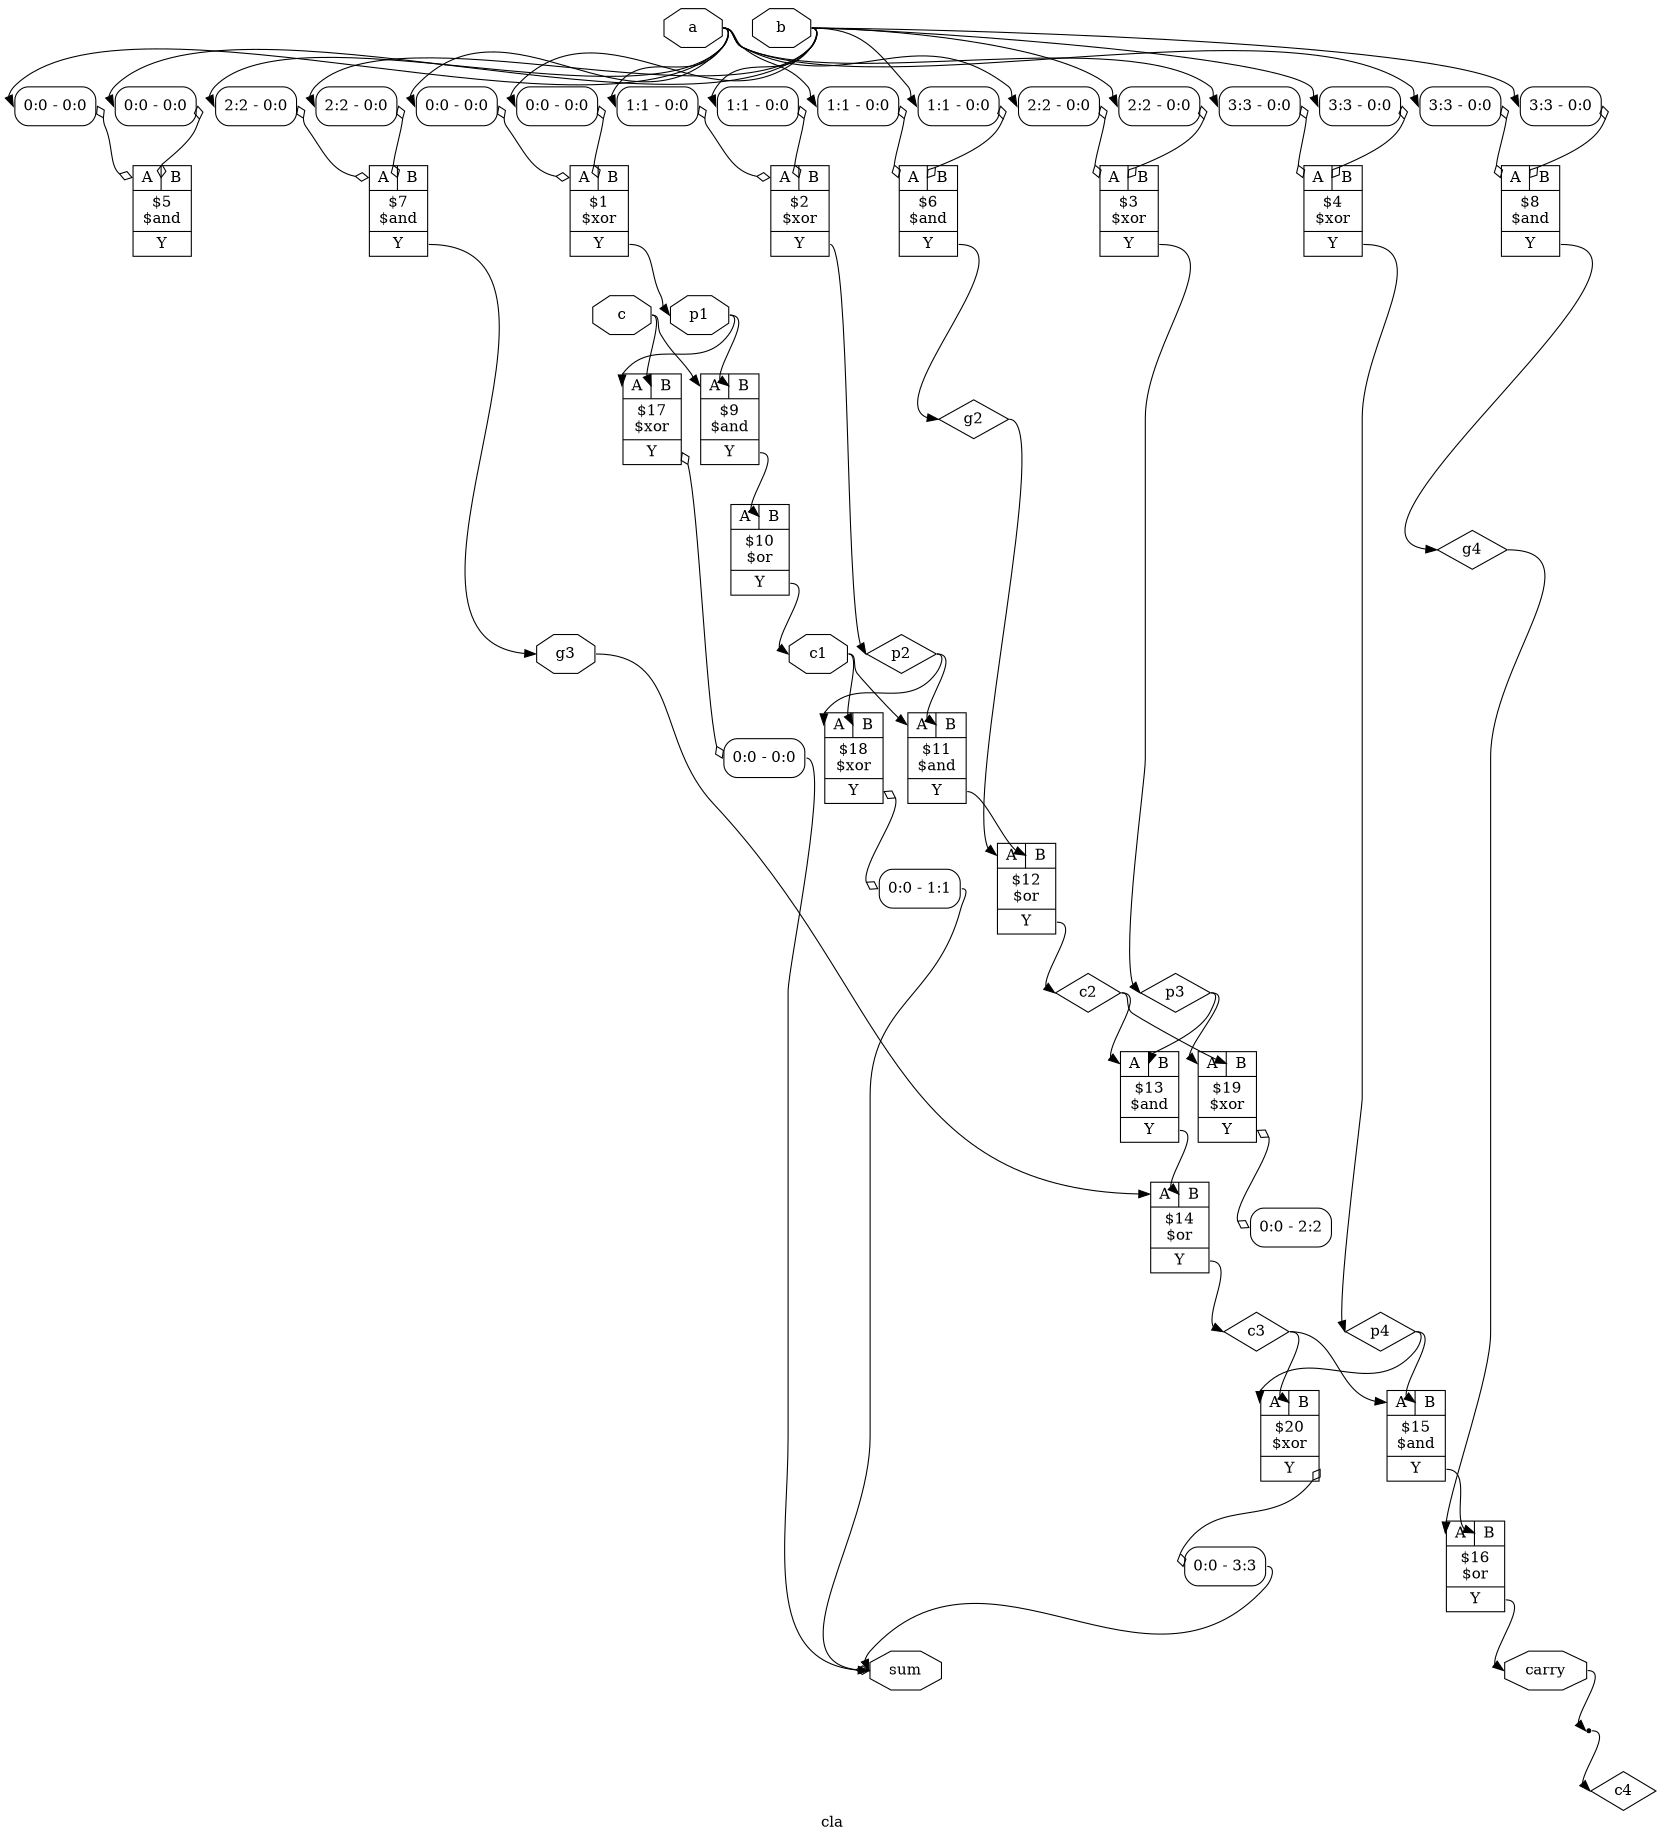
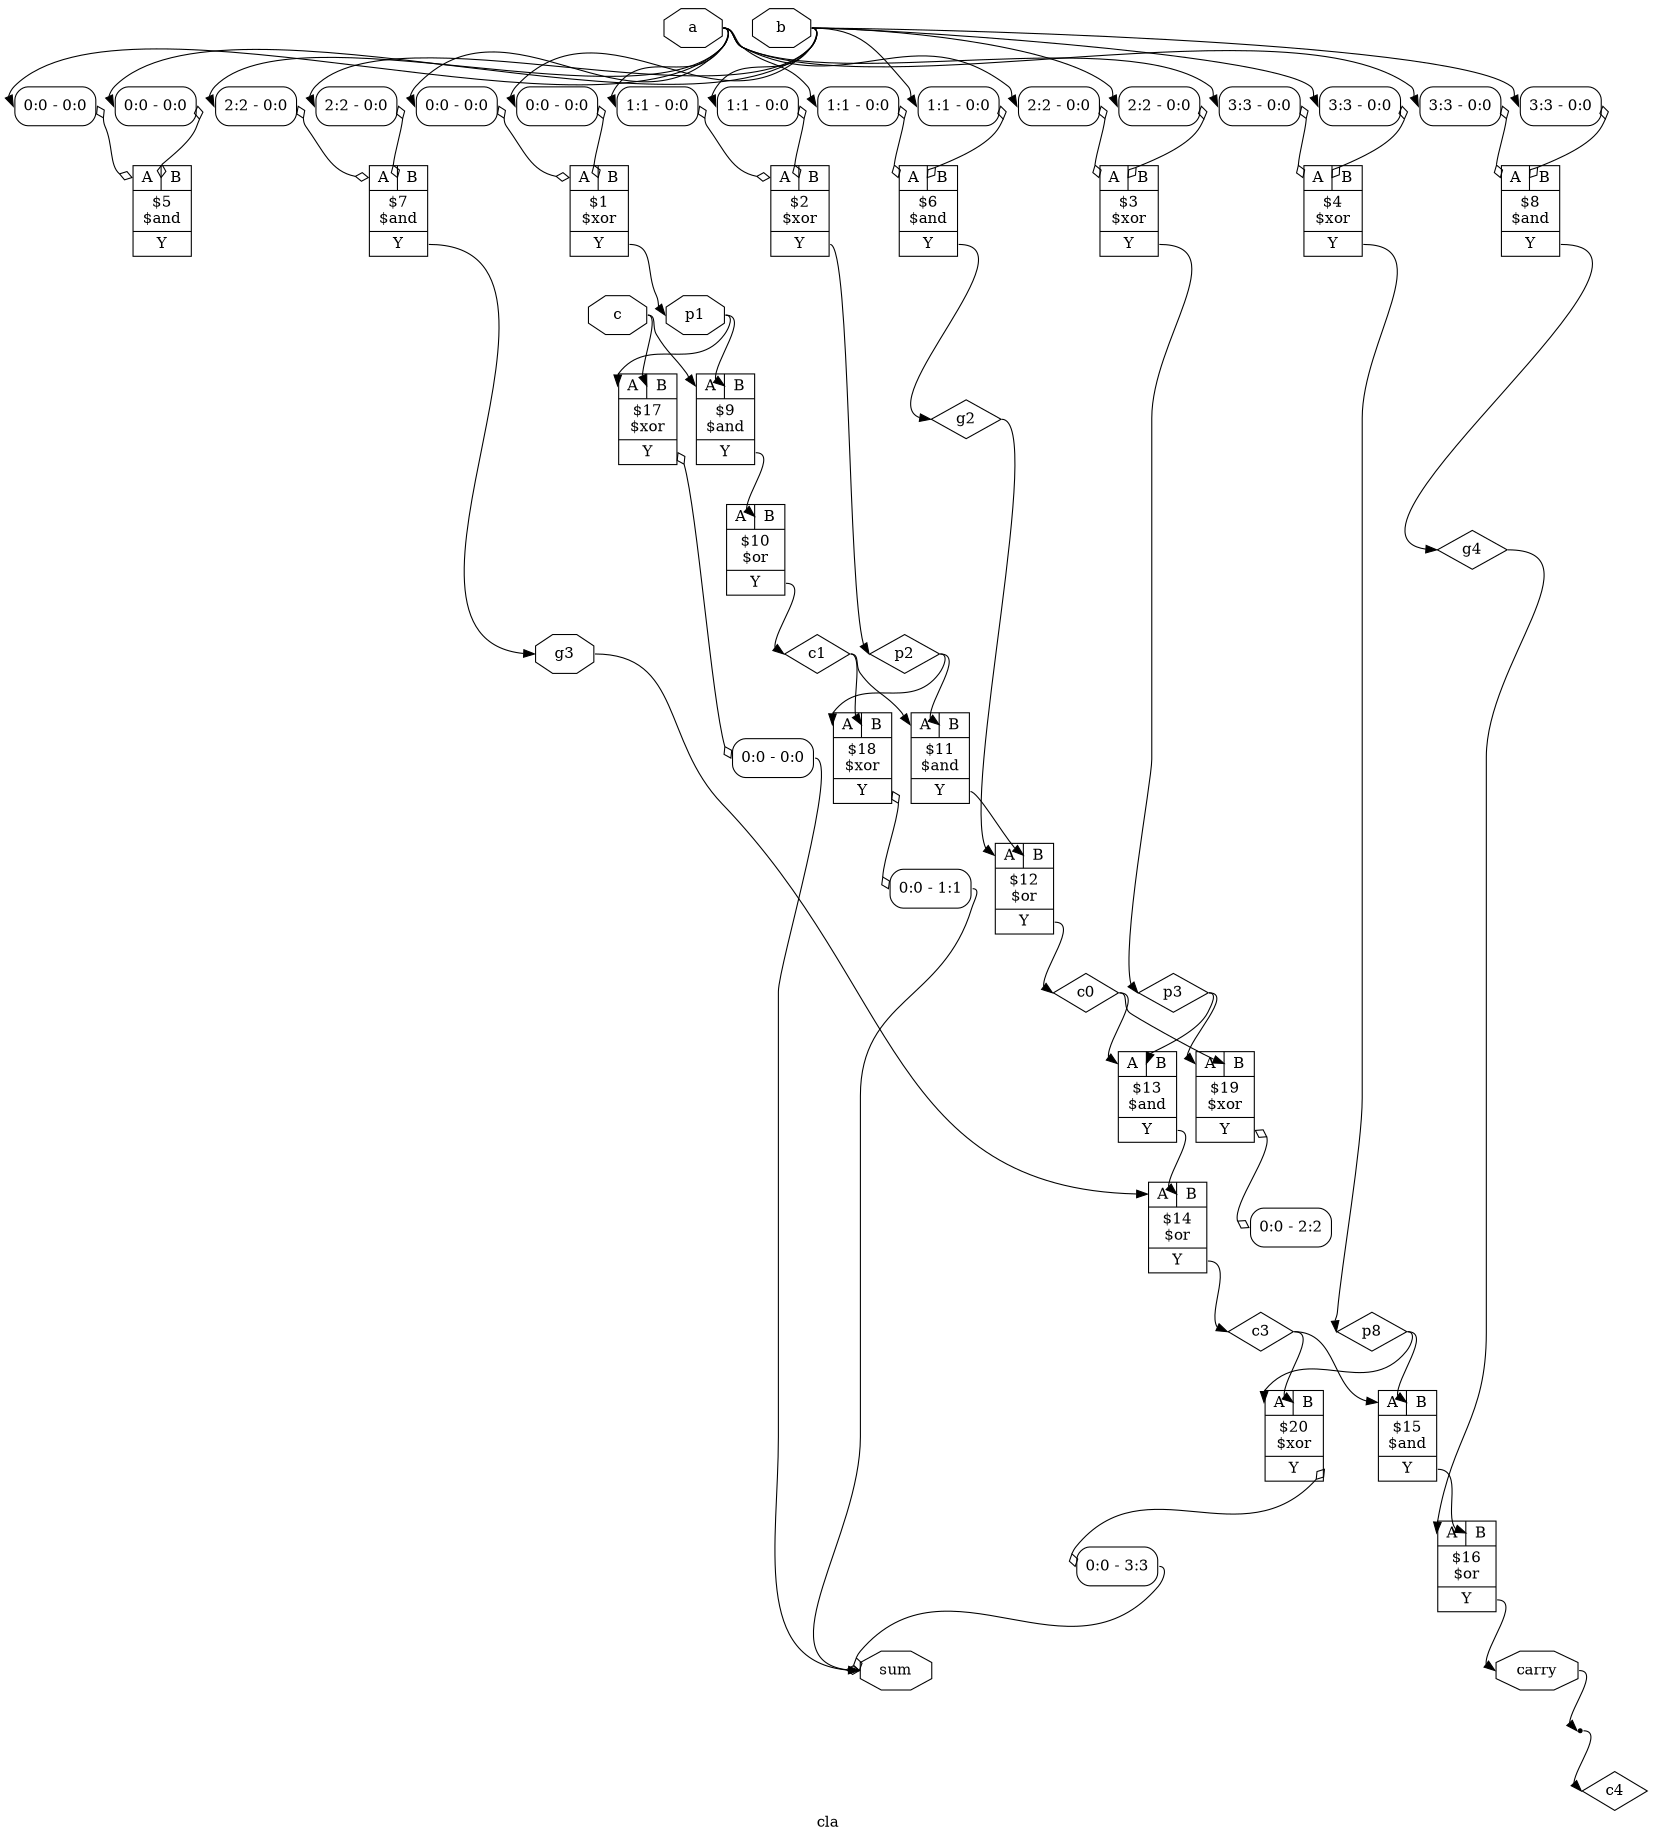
node "c1": shape octagon -> diamond
node "c2": label "c2" -> "c0"
node "p4": label "p4" -> "p8"
edge "0:0 - 3:3" -> "sum": arrowhead normal -> odiamond
